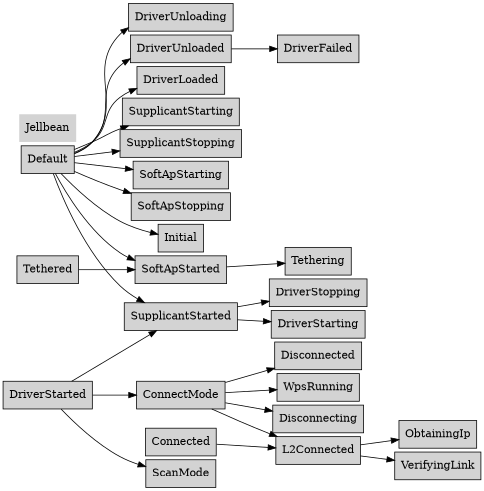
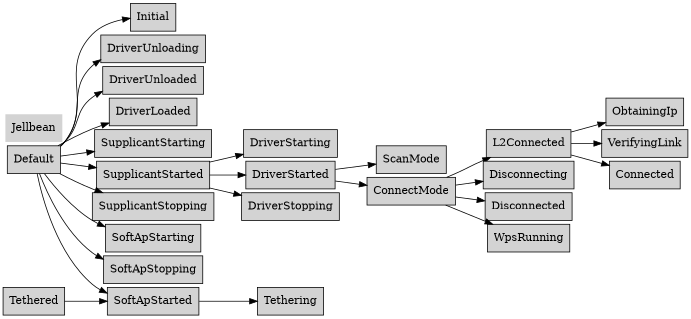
node "DriverFailed": removed
edge "DriverStarted" -> "SupplicantStarted": reversed
edge "Connected" -> "L2Connected": reversed
